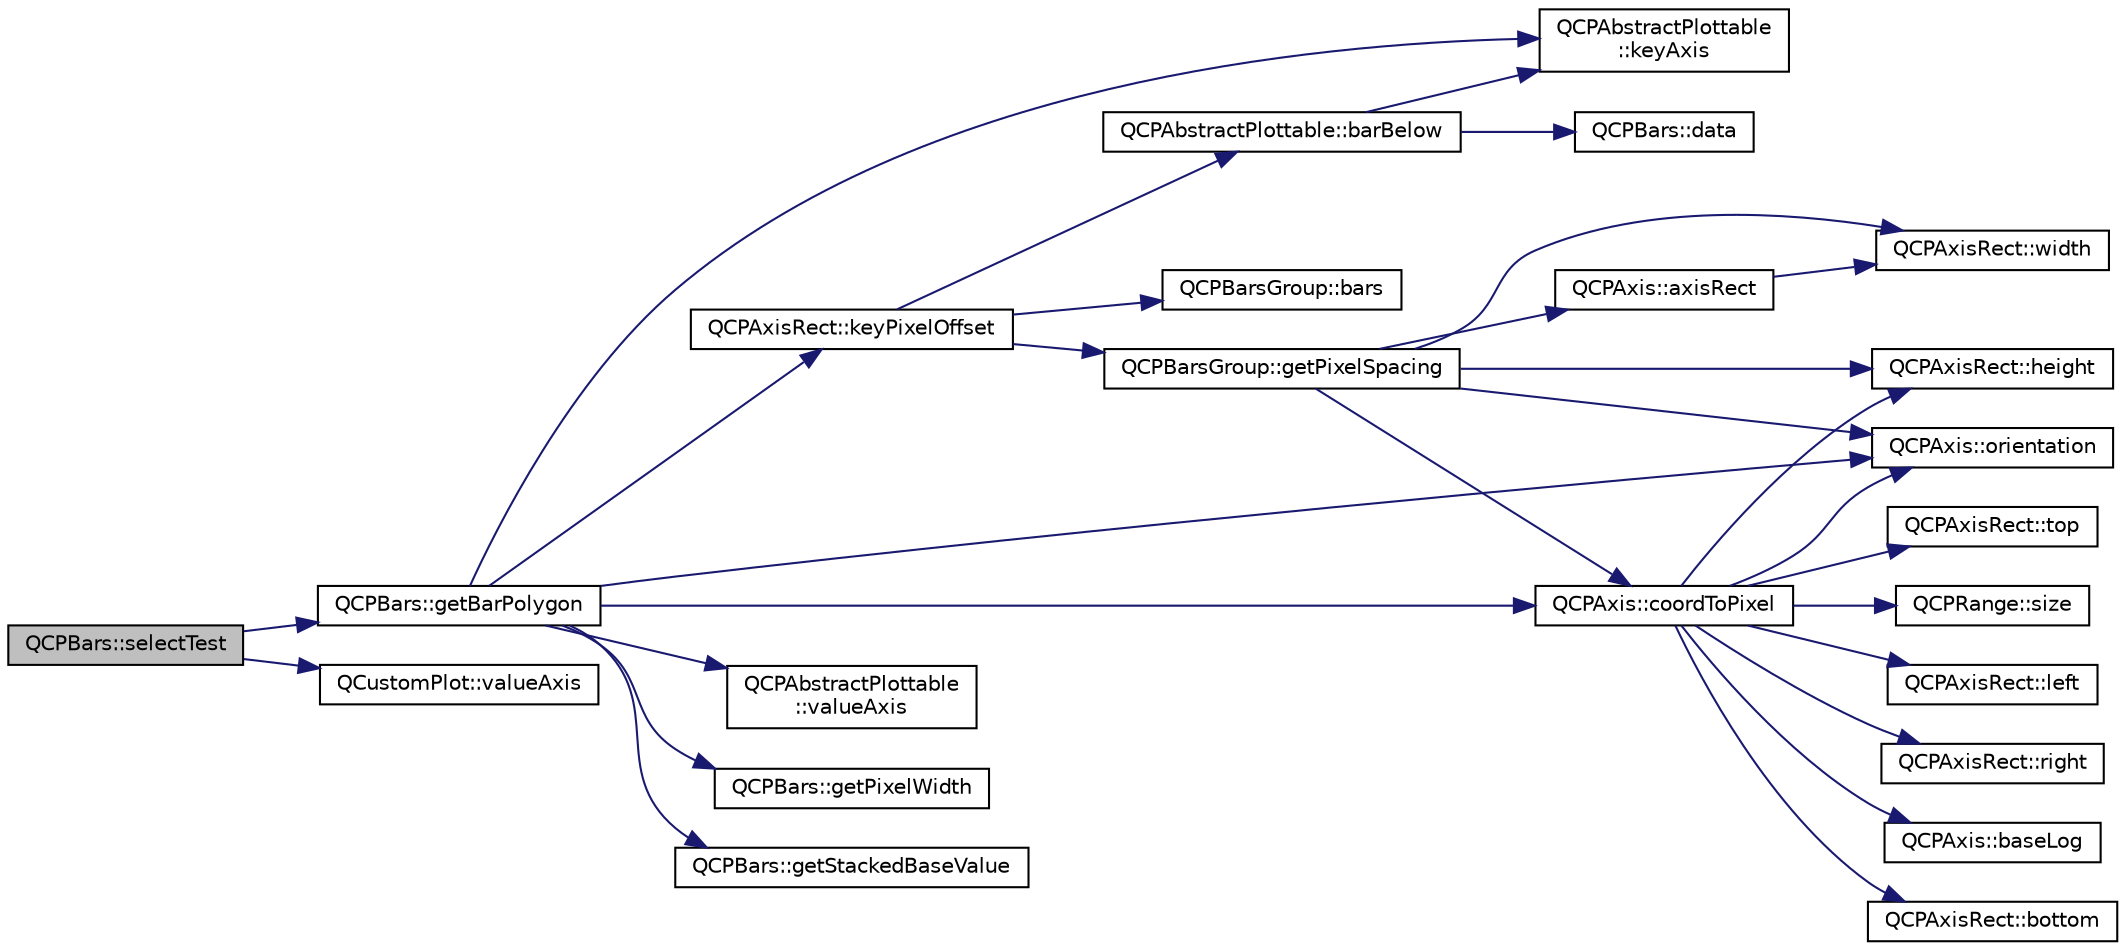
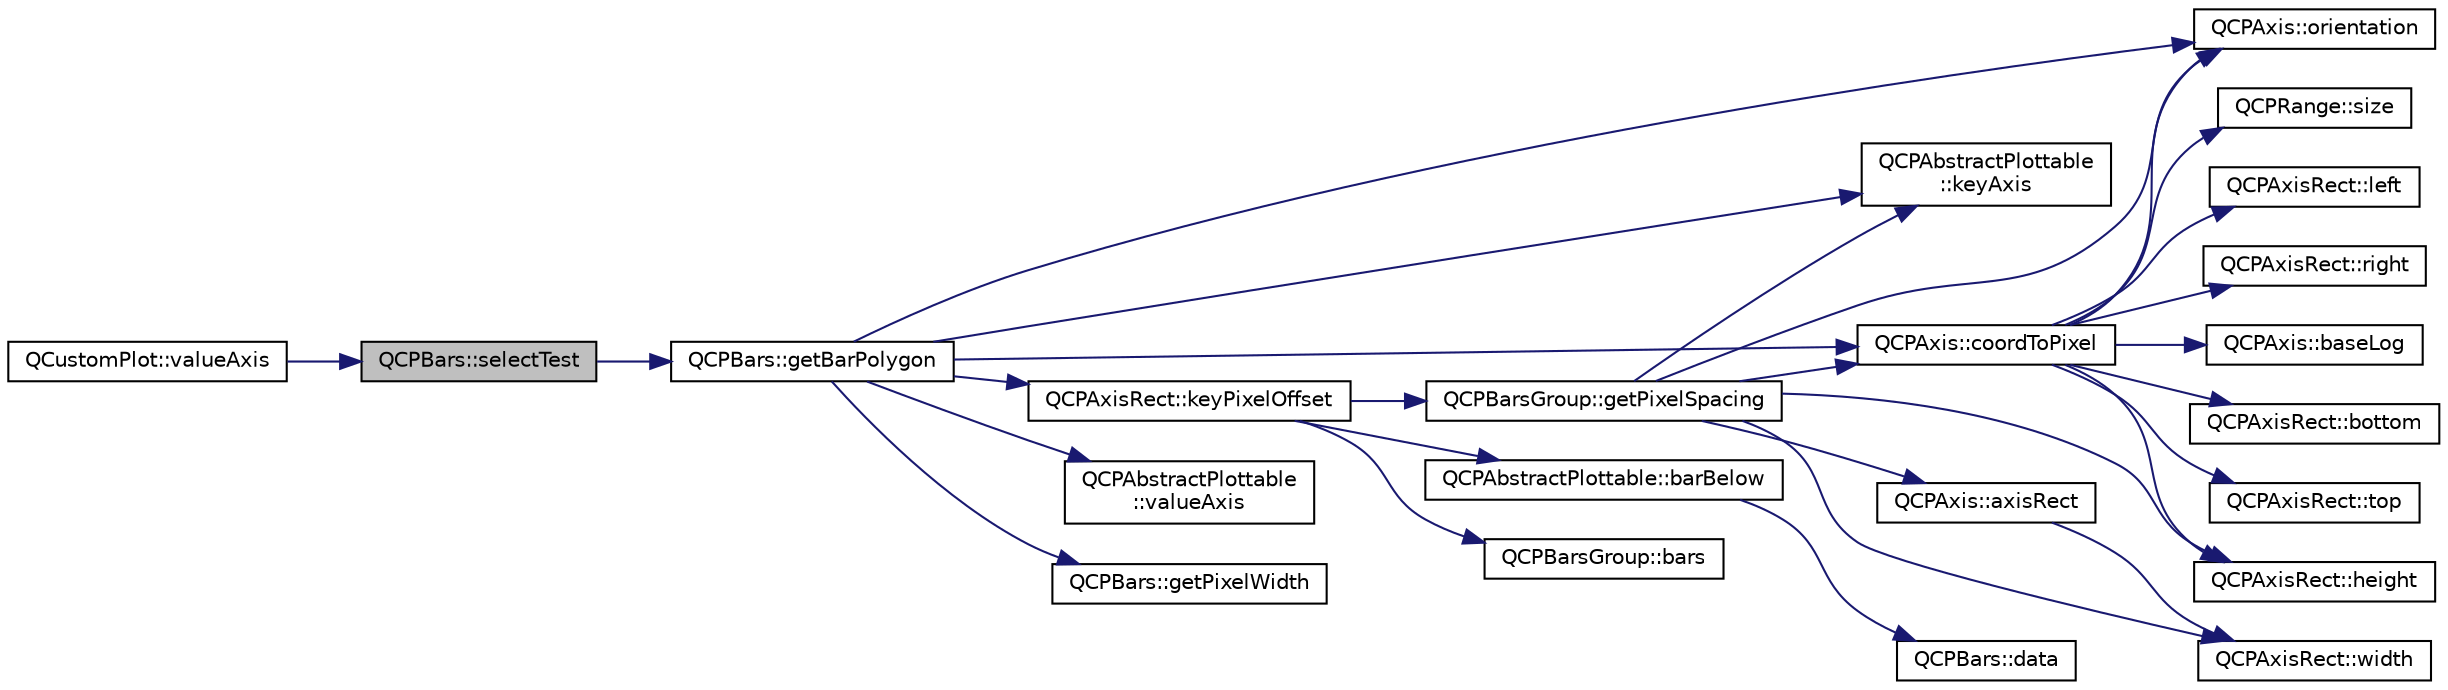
edge "QCPAbstractPlottable::barBelow" -> "QCPAbstractPlottable ::keyAxis": now "QCPBarsGroup::getPixelSpacing" -> "QCPAbstractPlottable ::keyAxis"
edge "QCPBars::selectTest" -> "QCustomPlot::valueAxis": reversed
node "QCPBars::getStackedBaseValue": removed
